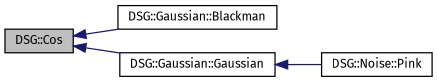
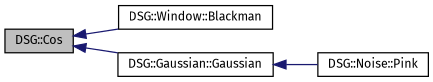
node "DSG::Gaussian::Blackman": label "DSG::Gaussian::Blackman" -> "DSG::Window::Blackman"
